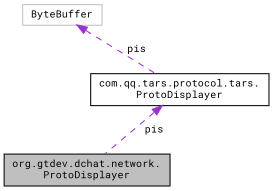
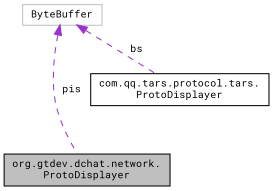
edge "com.qq.tars.protocol.tars. ProtoDisplayer" -> "ByteBuffer": label " pis" -> " bs"
edge "org.gtdev.dchat.network. ProtoDisplayer" -> "com.qq.tars.protocol.tars. ProtoDisplayer": now "org.gtdev.dchat.network. ProtoDisplayer" -> "ByteBuffer"
